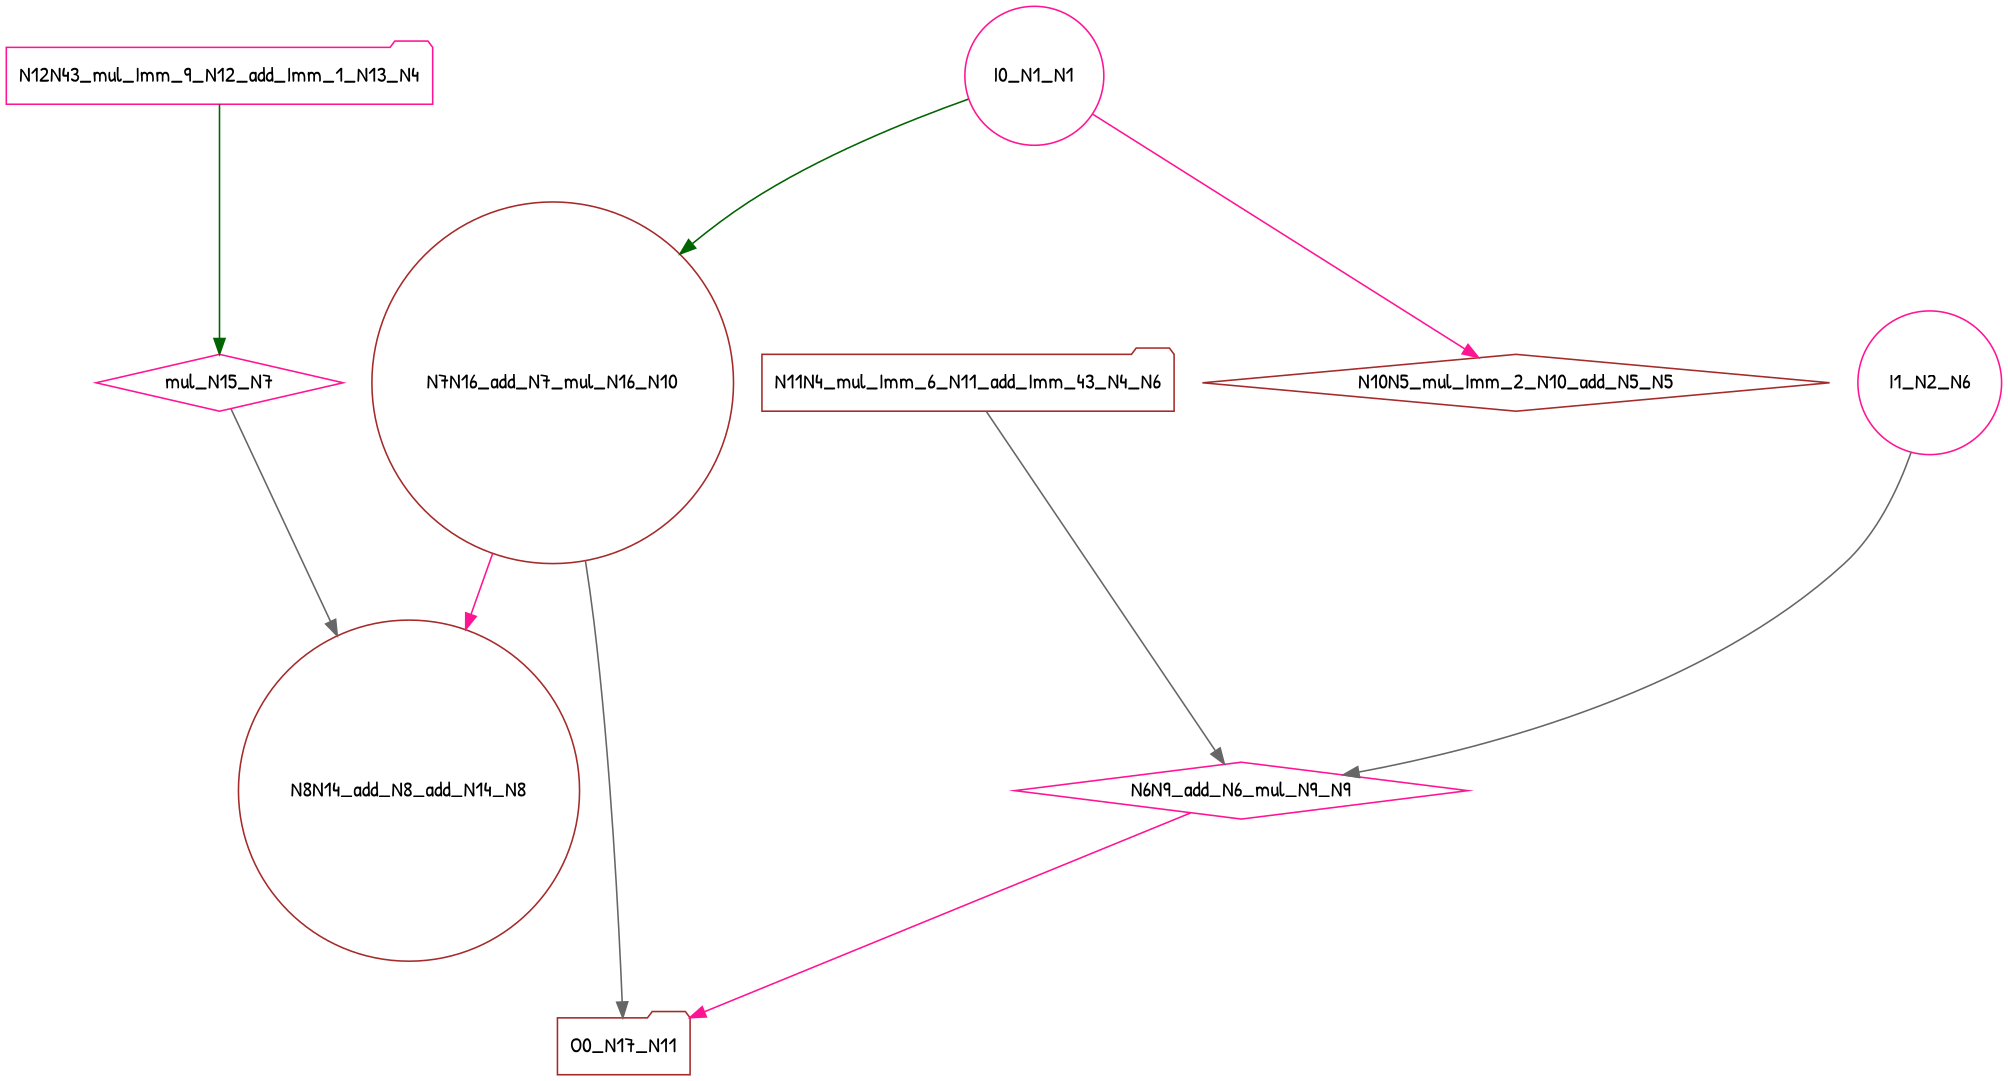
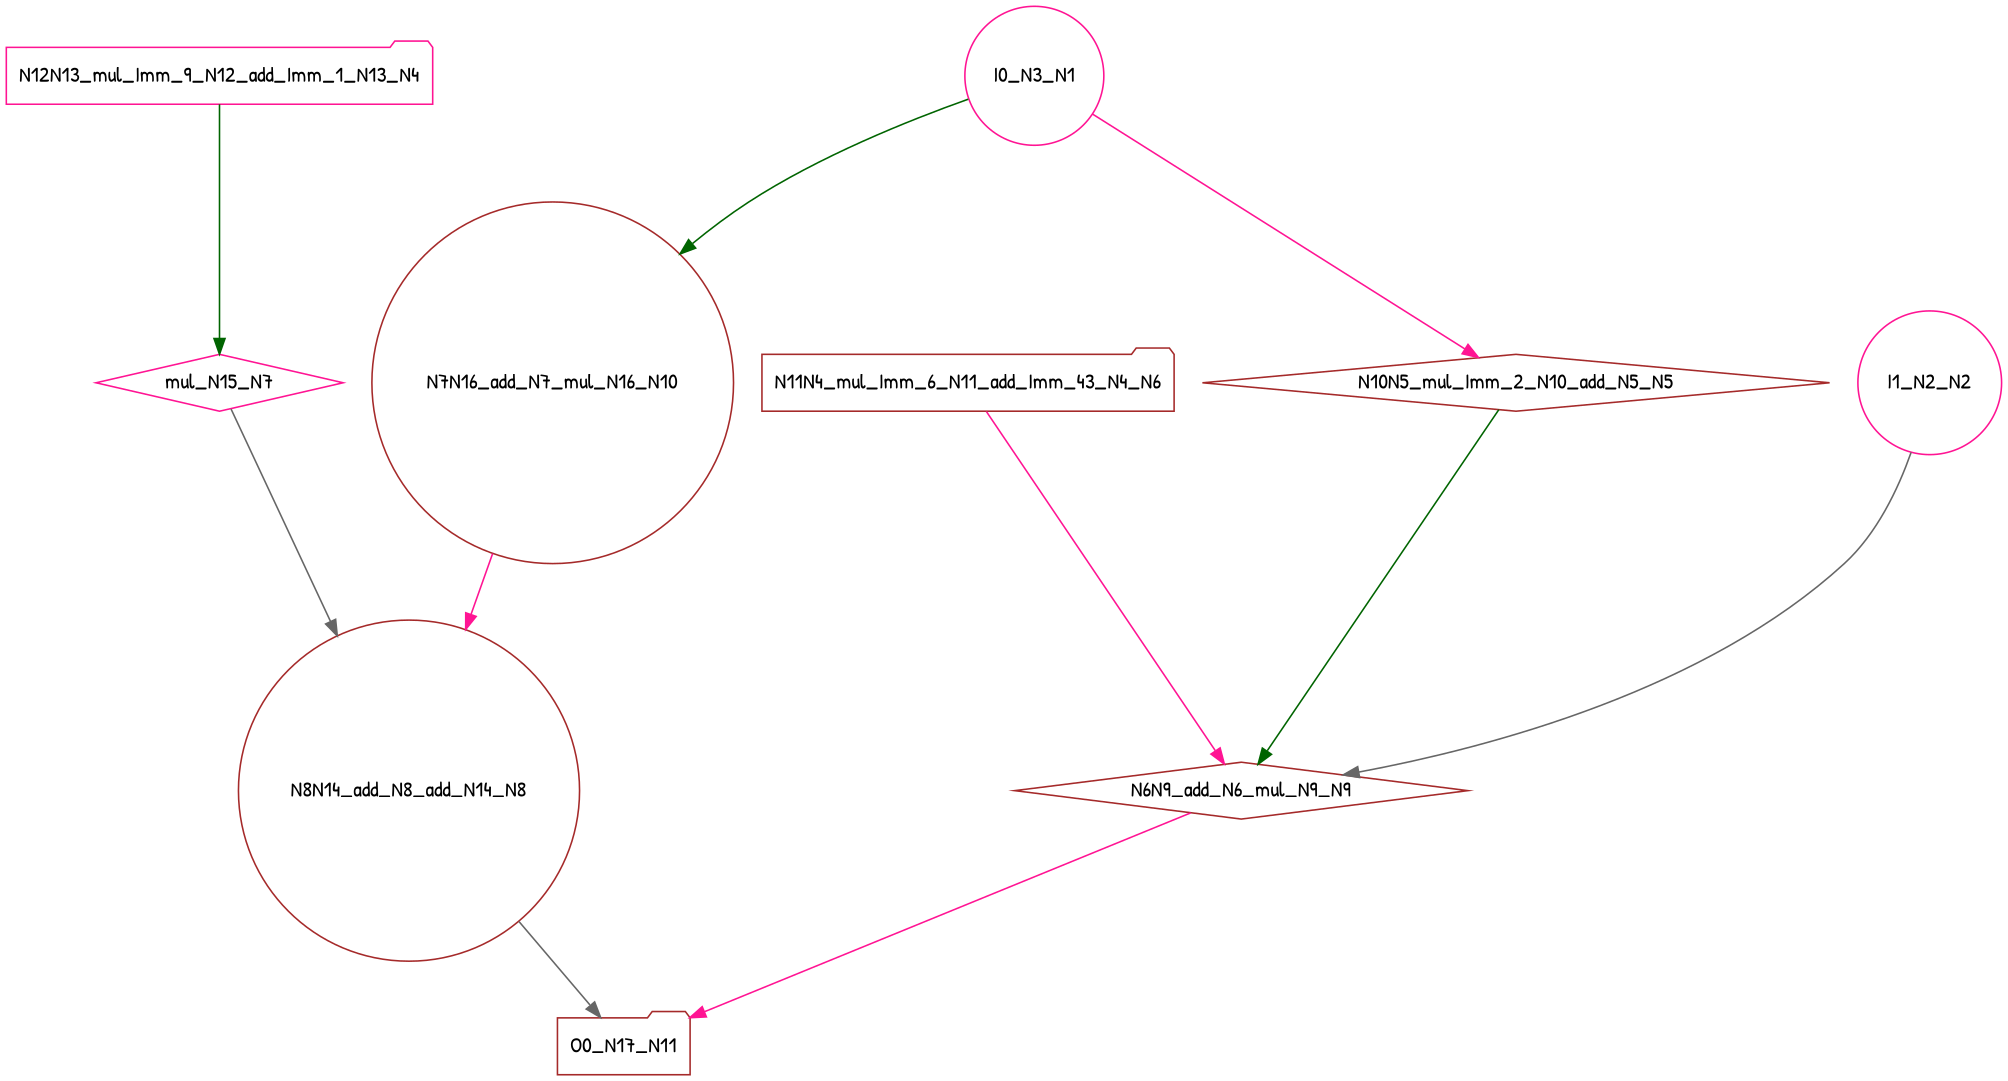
node "N12N43_mul_Imm_9_N12_add_Imm_1_N13_N4": label "N12N43_mul_Imm_9_N12_add_Imm_1_N13_N4" -> "N12N13_mul_Imm_9_N12_add_Imm_1_N13_N4"
node "I0_N1_N1": label "I0_N1_N1" -> "I0_N3_N1"
node "I1_N2_N6": label "I1_N2_N6" -> "I1_N2_N2"
edge "N10N5_mul_Imm_2_N10_add_N5_N5" -> "N6N9_add_N6_mul_N9_N9": added
edge "N11N4_mul_Imm_6_N11_add_Imm_43_N4_N6" -> "N6N9_add_N6_mul_N9_N9": color gray40 -> deeppink
edge "N7N16_add_N7_mul_N16_N10" -> "O0_N17_N11": now "N8N14_add_N8_add_N14_N8" -> "O0_N17_N11"
node "N6N9_add_N6_mul_N9_N9": color deeppink -> brown
